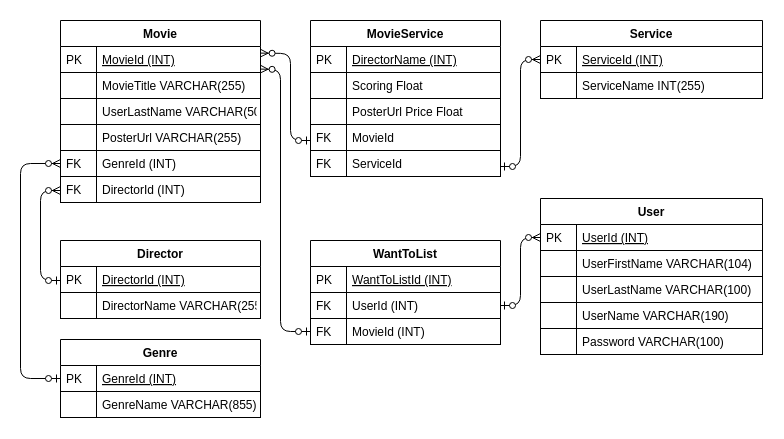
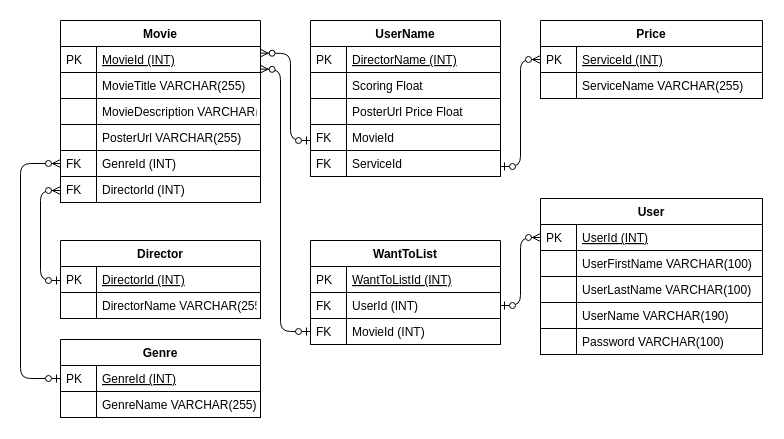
node "MovieService": label "MovieService" -> "UserName"
node "Service": label "Service" -> "Price"
node "ServiceName INT(255)": label "ServiceName INT(255)" -> "ServiceName VARCHAR(255)"
node "UserLastName VARCHAR(500)": label "UserLastName VARCHAR(500)" -> "MovieDescription VARCHAR(500)"
node "UserFirstName VARCHAR(104)": label "UserFirstName VARCHAR(104)" -> "UserFirstName VARCHAR(100)"
node "GenreName VARCHAR(855)": label "GenreName VARCHAR(855)" -> "GenreName VARCHAR(255)"
